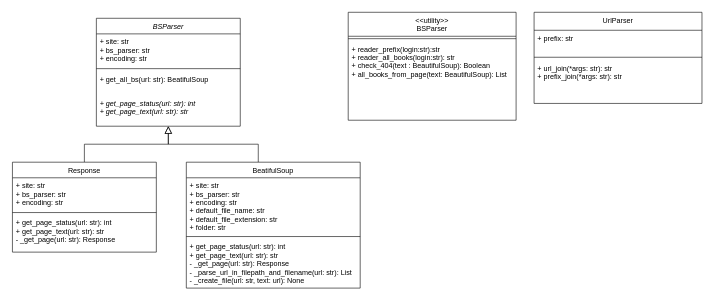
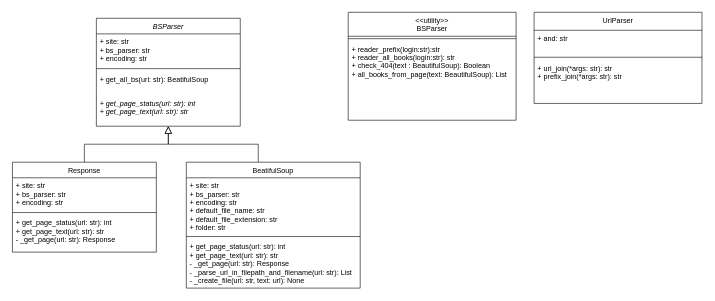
node "+ prefix: str": label "+ prefix: str" -> "+ and: str"
